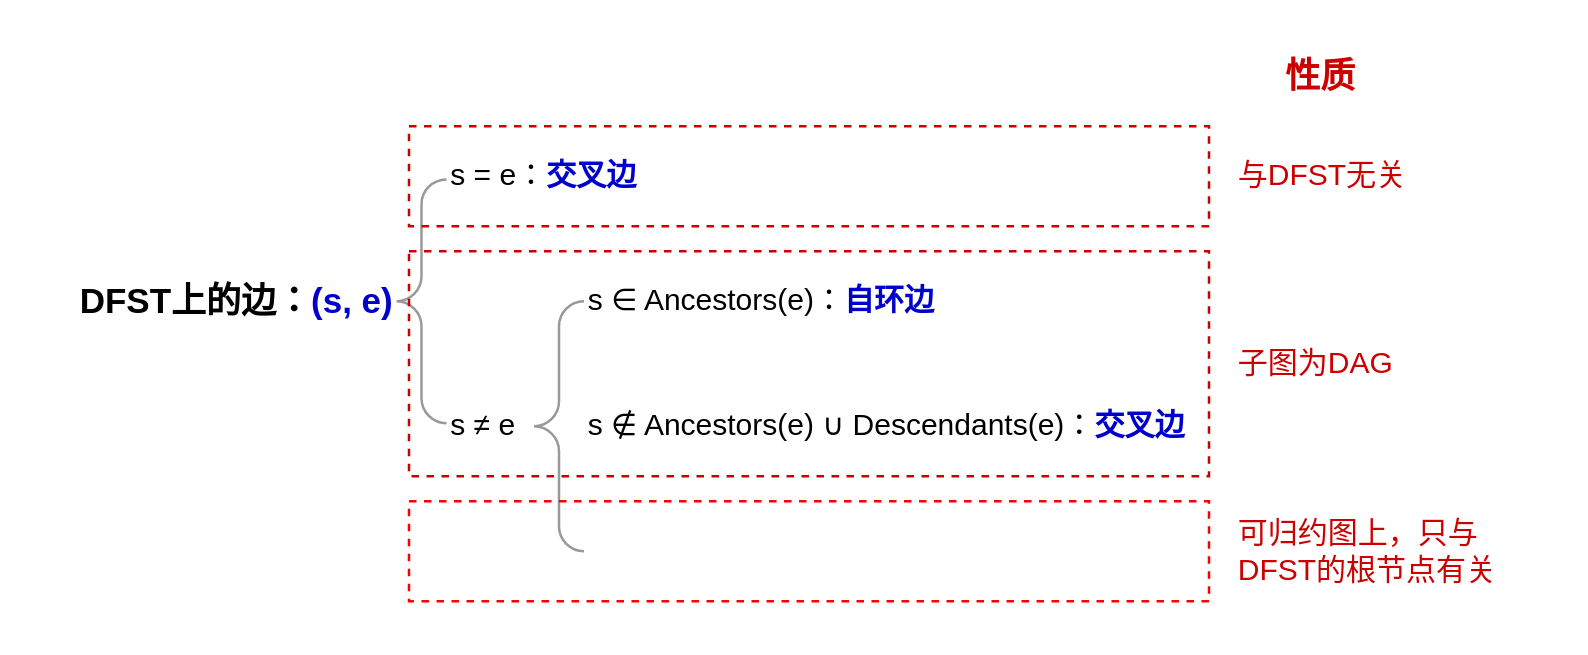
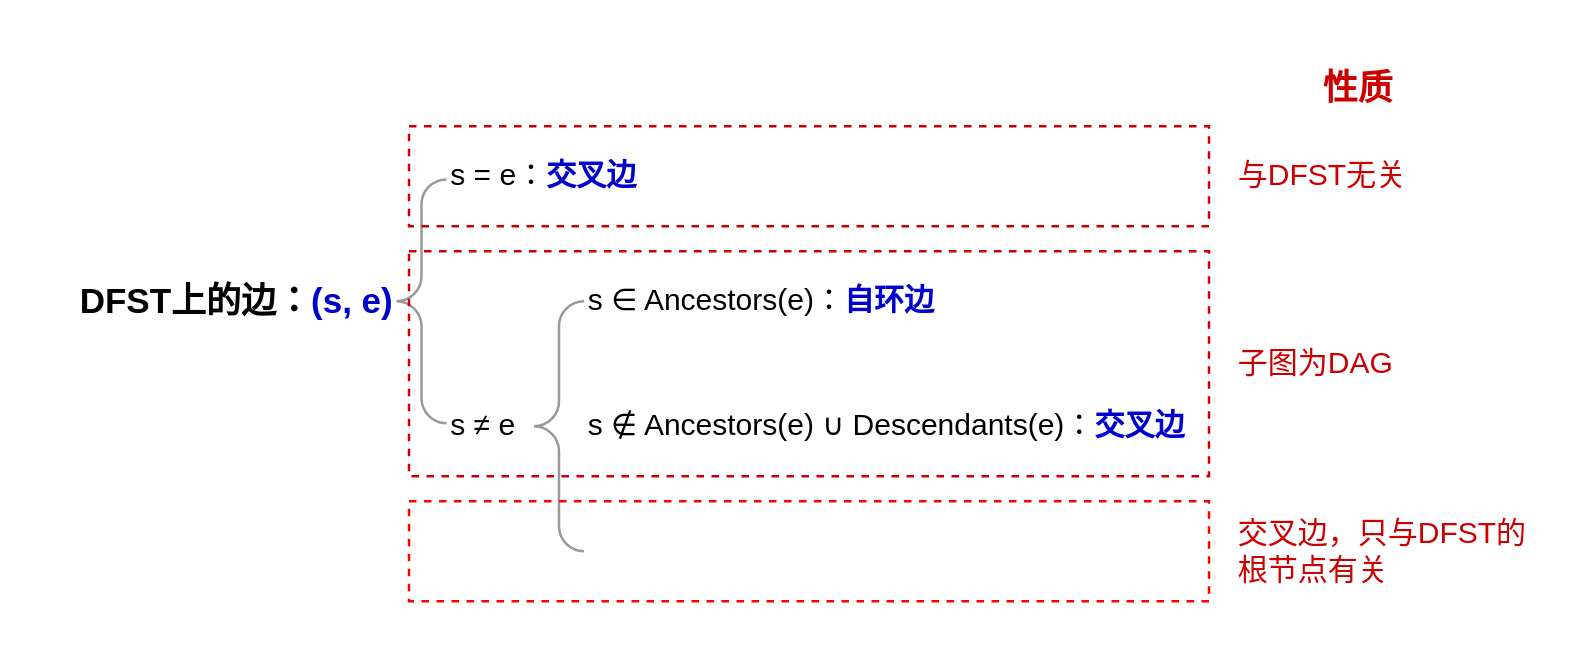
node "性质": moved (1321, 76) -> (1359, 89)
node "可归约图上，只与DFST的根节点有关": label "可归约图上，只与DFST的根节点有关" -> "交叉边，只与DFST的根节点有关"
